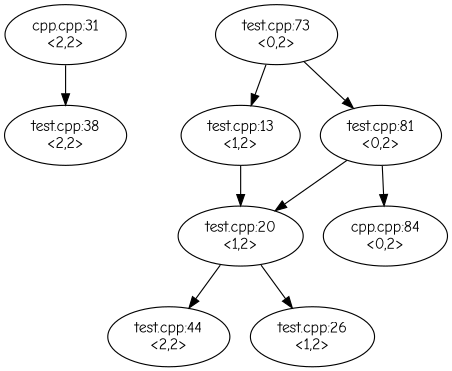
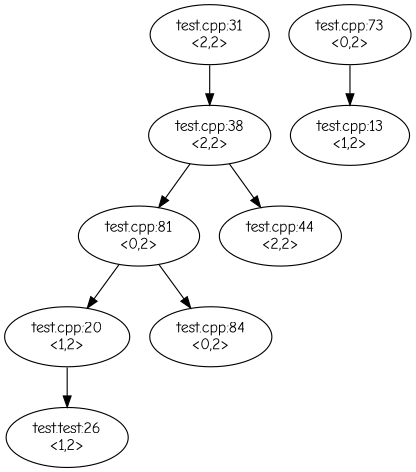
node "cpp.cpp:31 <2,2>": label "cpp.cpp:31 <2,2>" -> "test.cpp:31 <2,2>"
edge "test.cpp:73 <0,2>" -> "test.cpp:81 <0,2>": now "test.cpp:38 <2,2>" -> "test.cpp:81 <0,2>"
edge "test.cpp:13 <1,2>" -> "test.cpp:20 <1,2>": removed
node "cpp.cpp:84 <0,2>": label "cpp.cpp:84 <0,2>" -> "test.cpp:84 <0,2>"
edge "test.cpp:20 <1,2>" -> "test.cpp:44 <2,2>": now "test.cpp:38 <2,2>" -> "test.cpp:44 <2,2>"
node "test.cpp:26 <1,2>": label "test.cpp:26 <1,2>" -> "test.test:26 <1,2>"
